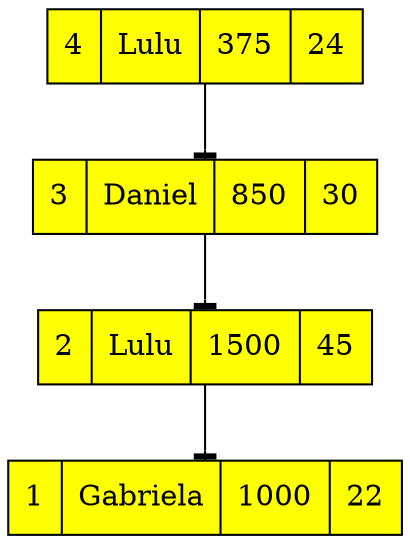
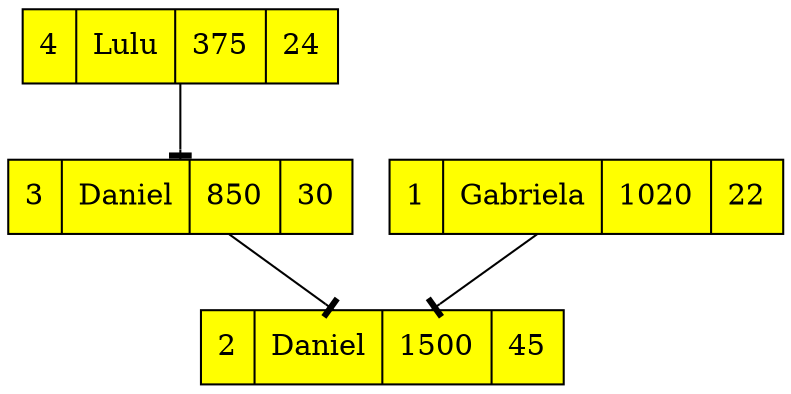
node "2": text "Lulu" -> "Daniel"
edge "2" -> "1": reversed
node "1": text "1000" -> "1020"
